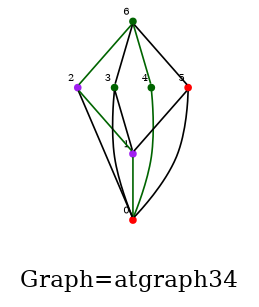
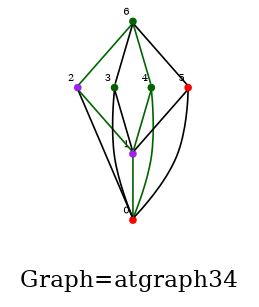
edge "4" -- "1": added
